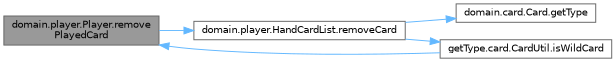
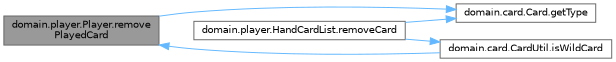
edge "domain.player.Player.remove PlayedCard" -> "domain.player.HandCardList.removeCard": now "domain.player.Player.remove PlayedCard" -> "domain.card.Card.getType"
node "getType.card.CardUtil.isWildCard": label "getType.card.CardUtil.isWildCard" -> "domain.card.CardUtil.isWildCard"
